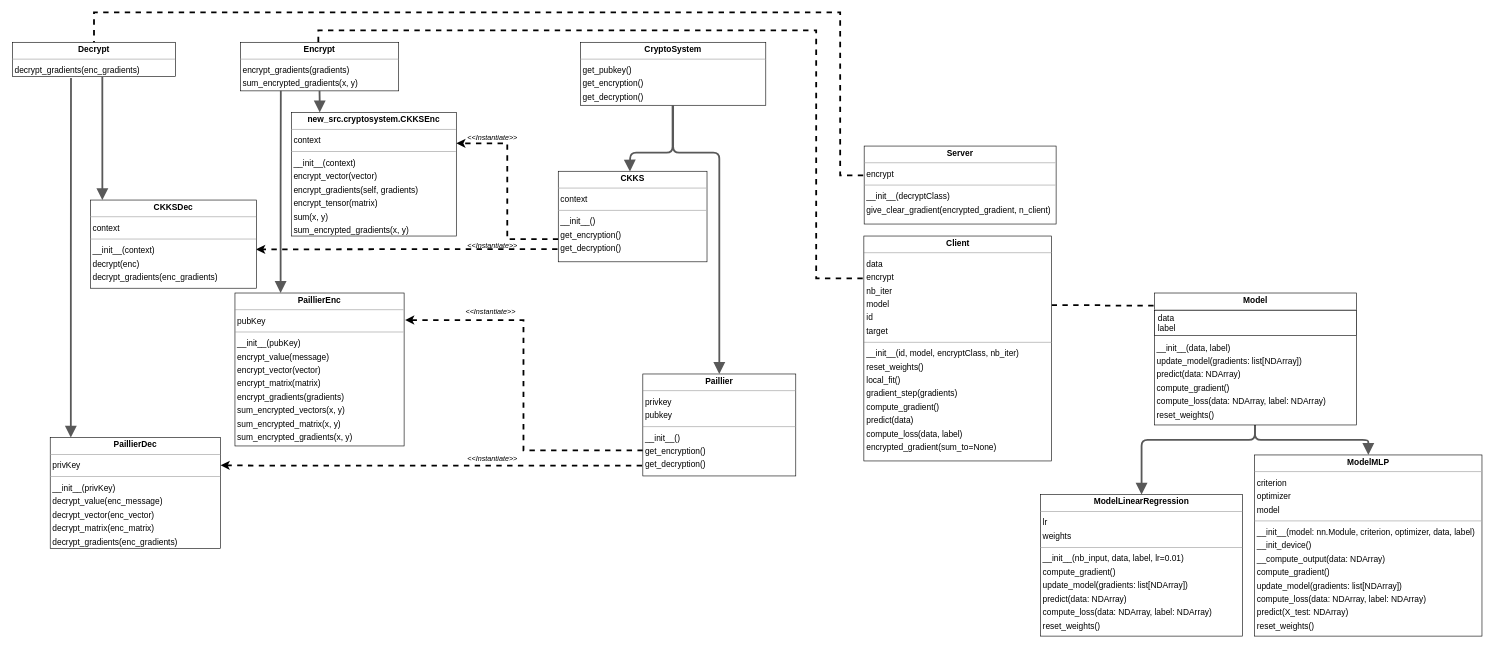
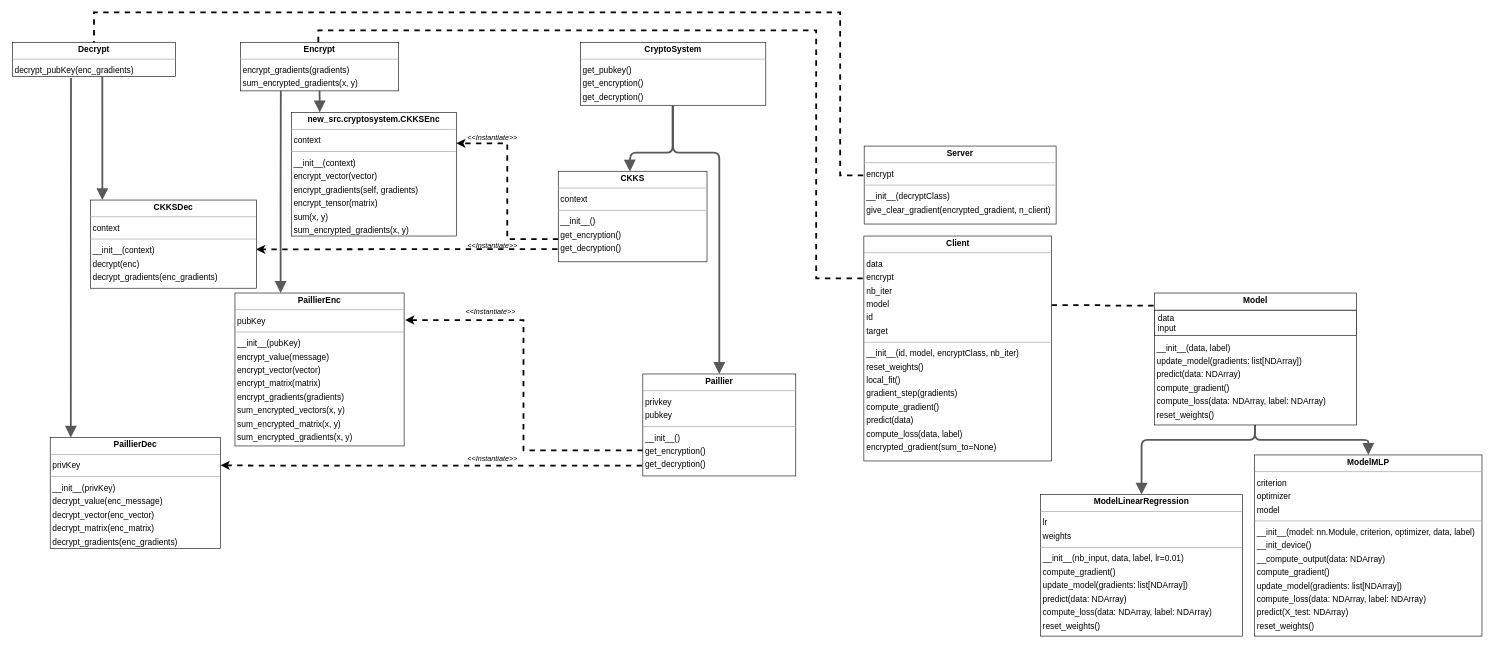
node "Decrypt decrypt_gradients(enc_gradients)": label "Decrypt decrypt_gradients(enc_gradients)" -> "Decrypt decrypt_pubKey(enc_gradients)"
node "data label": label "data label" -> "data input"
